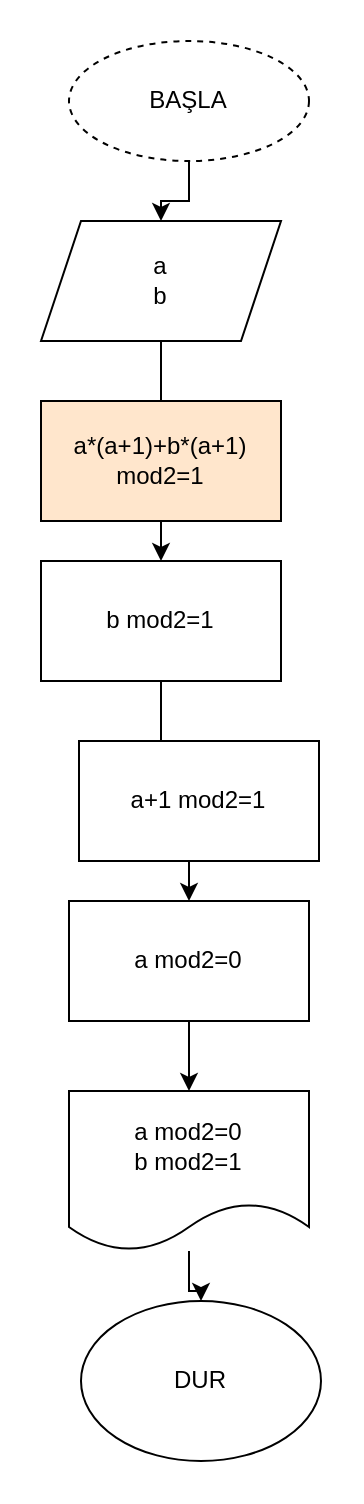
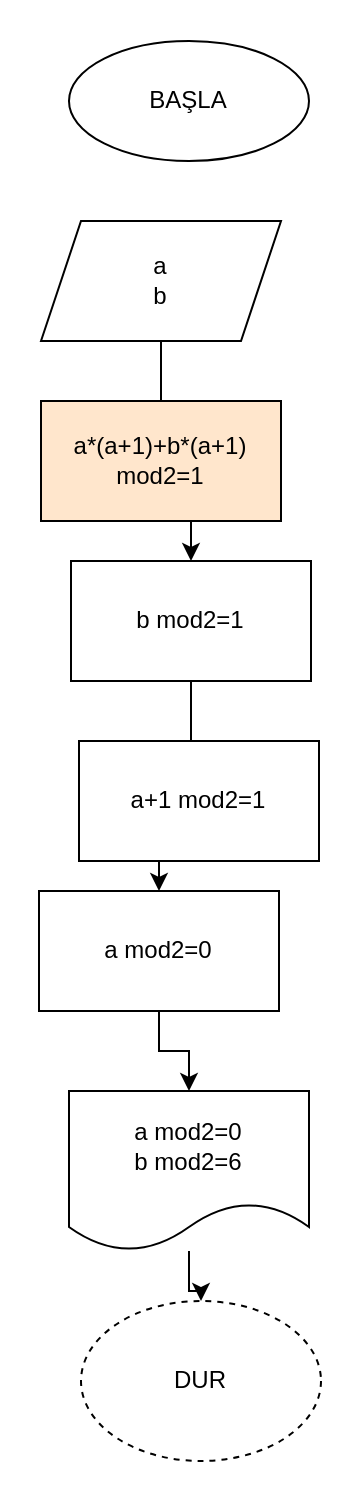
node "BAŞLA": style dashed -> solid
edge "BAŞLA" -> "a b": removed
node "b mod2=1": moved (161, 621) -> (191, 621)
node "a mod2=0": moved (189, 961) -> (159, 951)
node "a mod2=0 b mod2=1": label "a mod2=0 b mod2=1" -> "a mod2=0 b mod2=6"
node "DUR": style solid -> dashed
